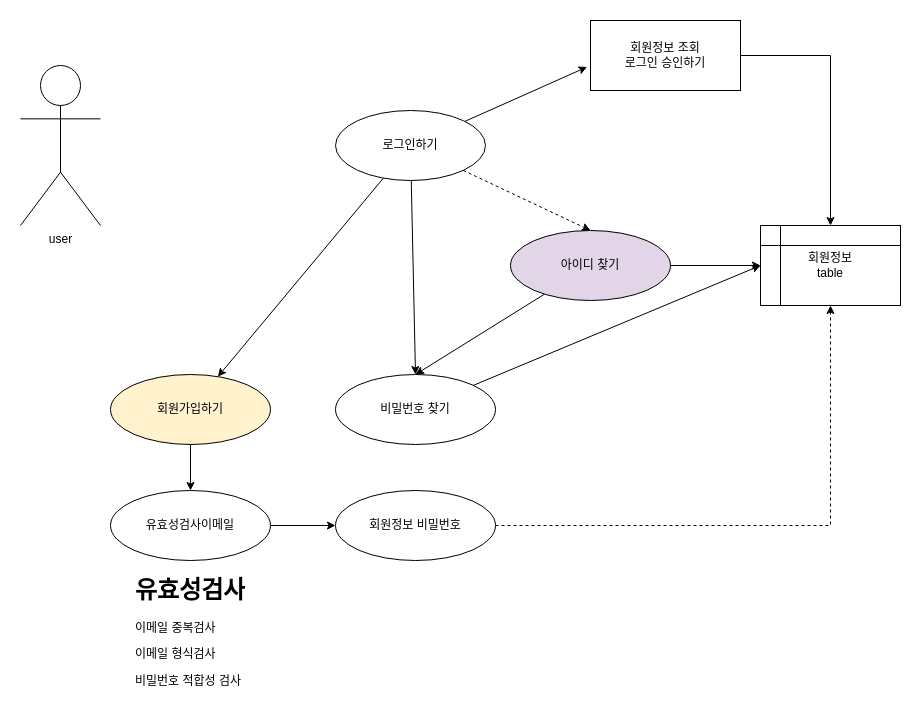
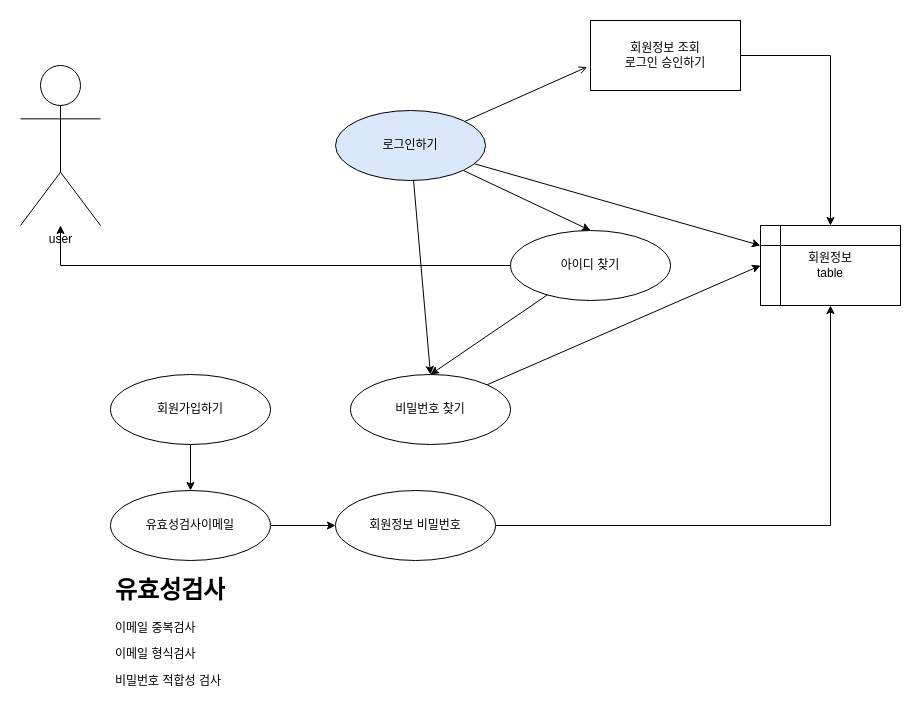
edge "로그인하기" -> "회원정보 조회 로그인 승인하기": arrowhead classic -> open
node "로그인하기": fillcolor #ffffff -> #dae8fc
edge "로그인하기" -> "아이디 찾기": style dashed -> solid
node "아이디 찾기": fillcolor #e1d5e7 -> #ffffff
edge "아이디 찾기" -> "회원정보 table": now "아이디 찾기" -> "user"
edge "로그인하기" -> "회원가입하기": now "로그인하기" -> "회원정보 table"
node "회원가입하기": fillcolor #fff2cc -> #ffffff
node "비밀번호 찾기": moved (416, 410) -> (431, 410)
edge "회원정보 비밀번호" -> "회원정보 table": style dashed -> solid
node "유효성검사이메일 중복검사 이메일 형식검사 비밀번호 적합성 검사": moved (226, 631) -> (206, 631)
